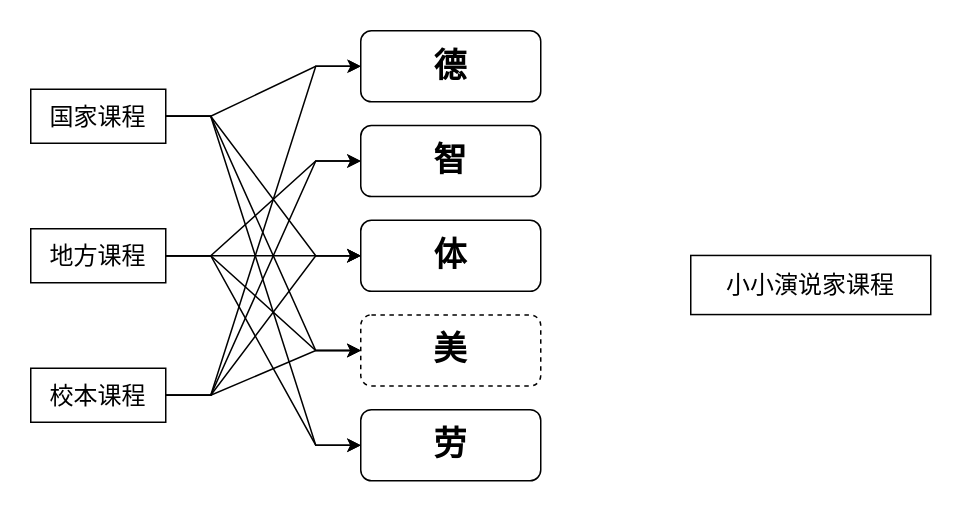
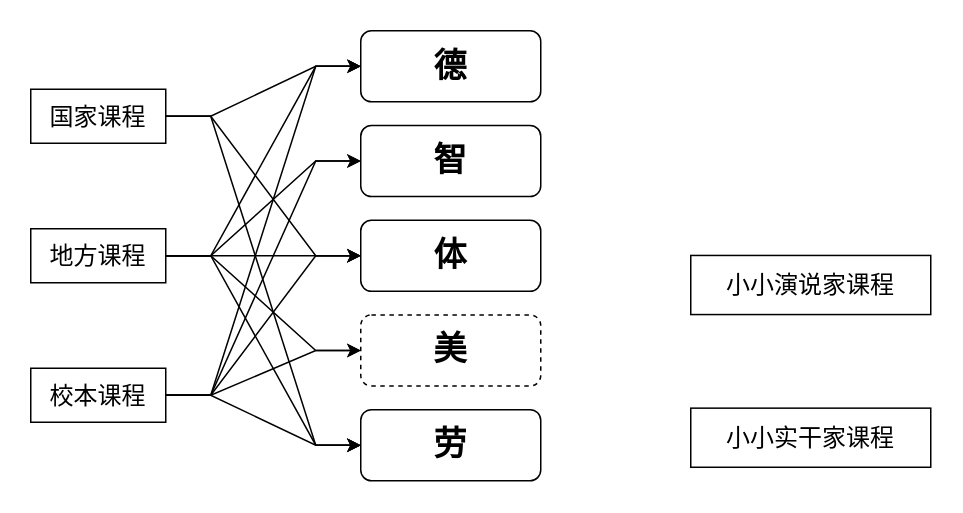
edge "地方课程" -> "德": added
edge "国家课程" -> "美": removed
edge "校本课程" -> "劳": added
node "小小实干家课程": added
